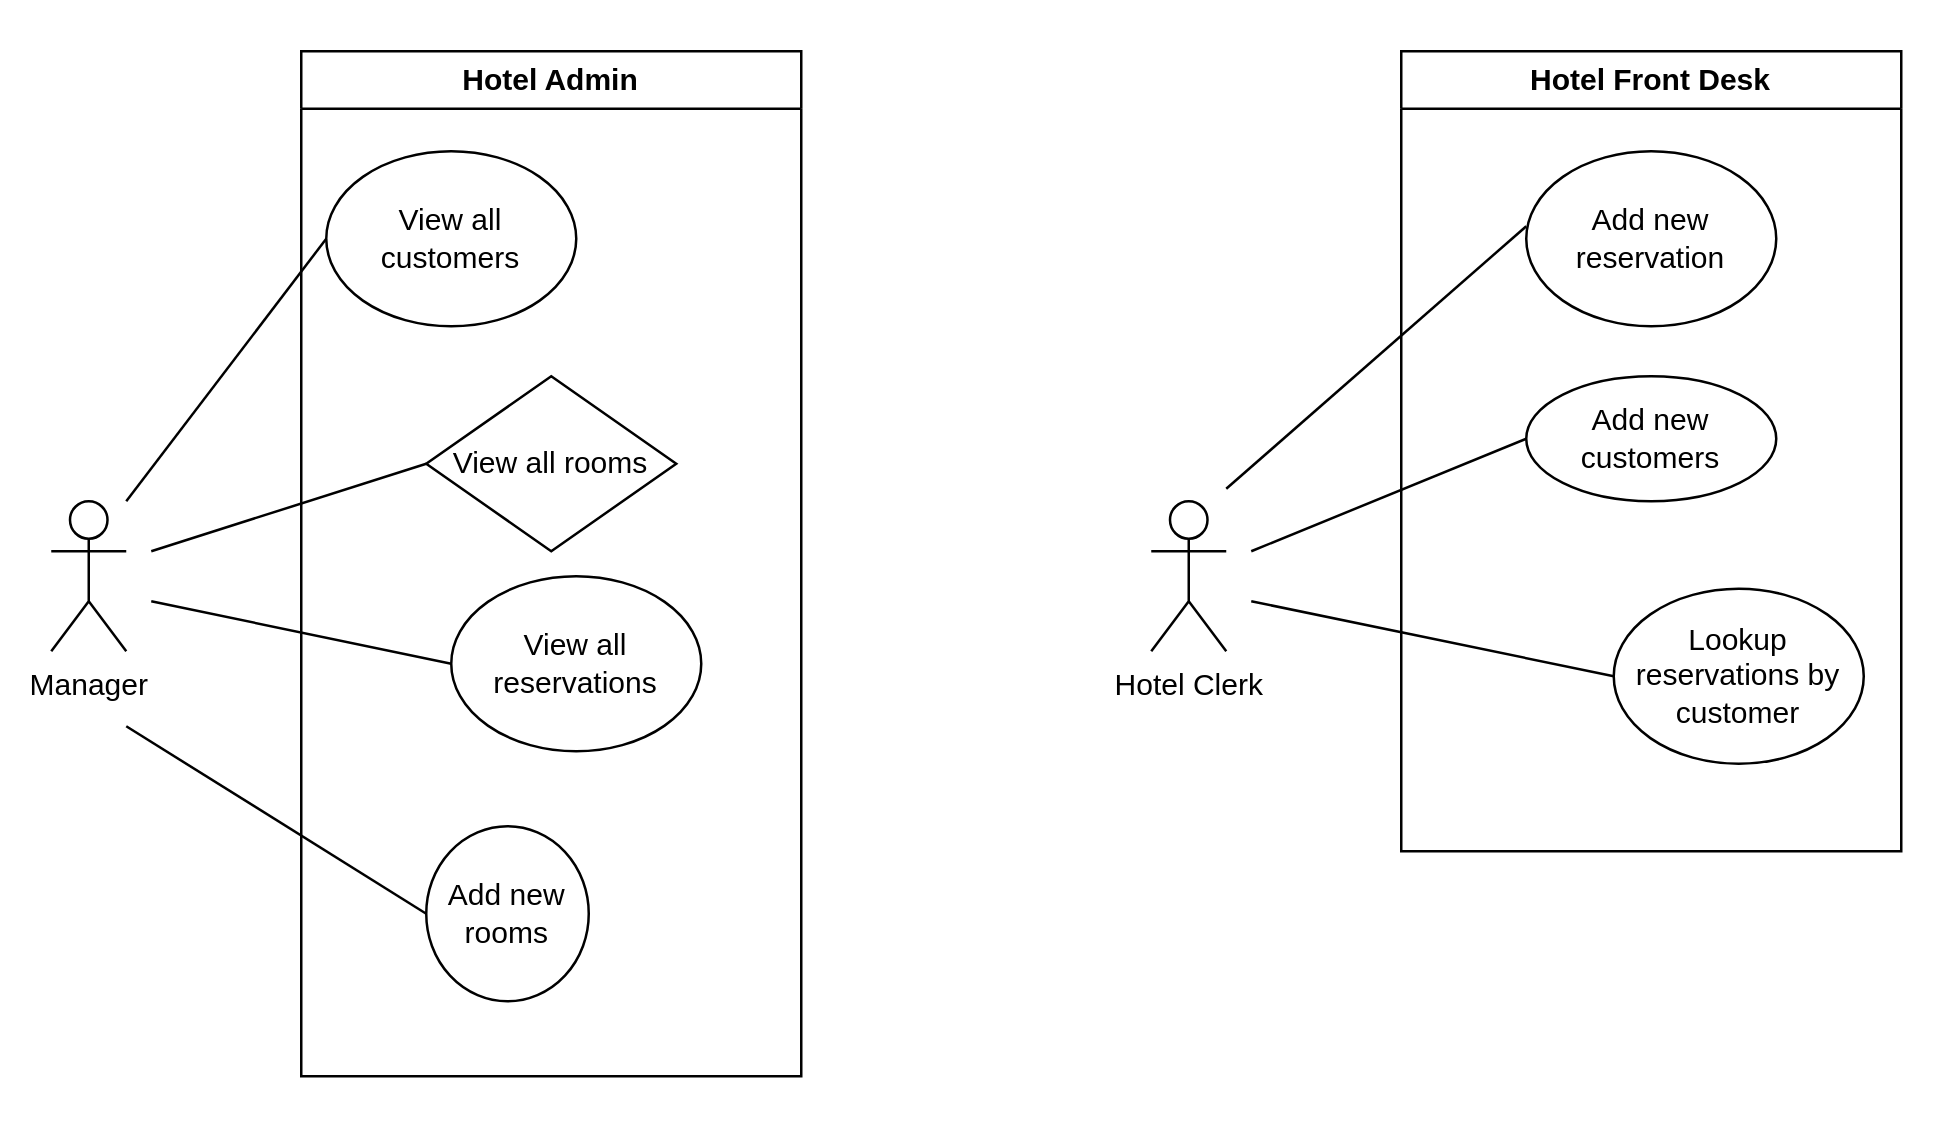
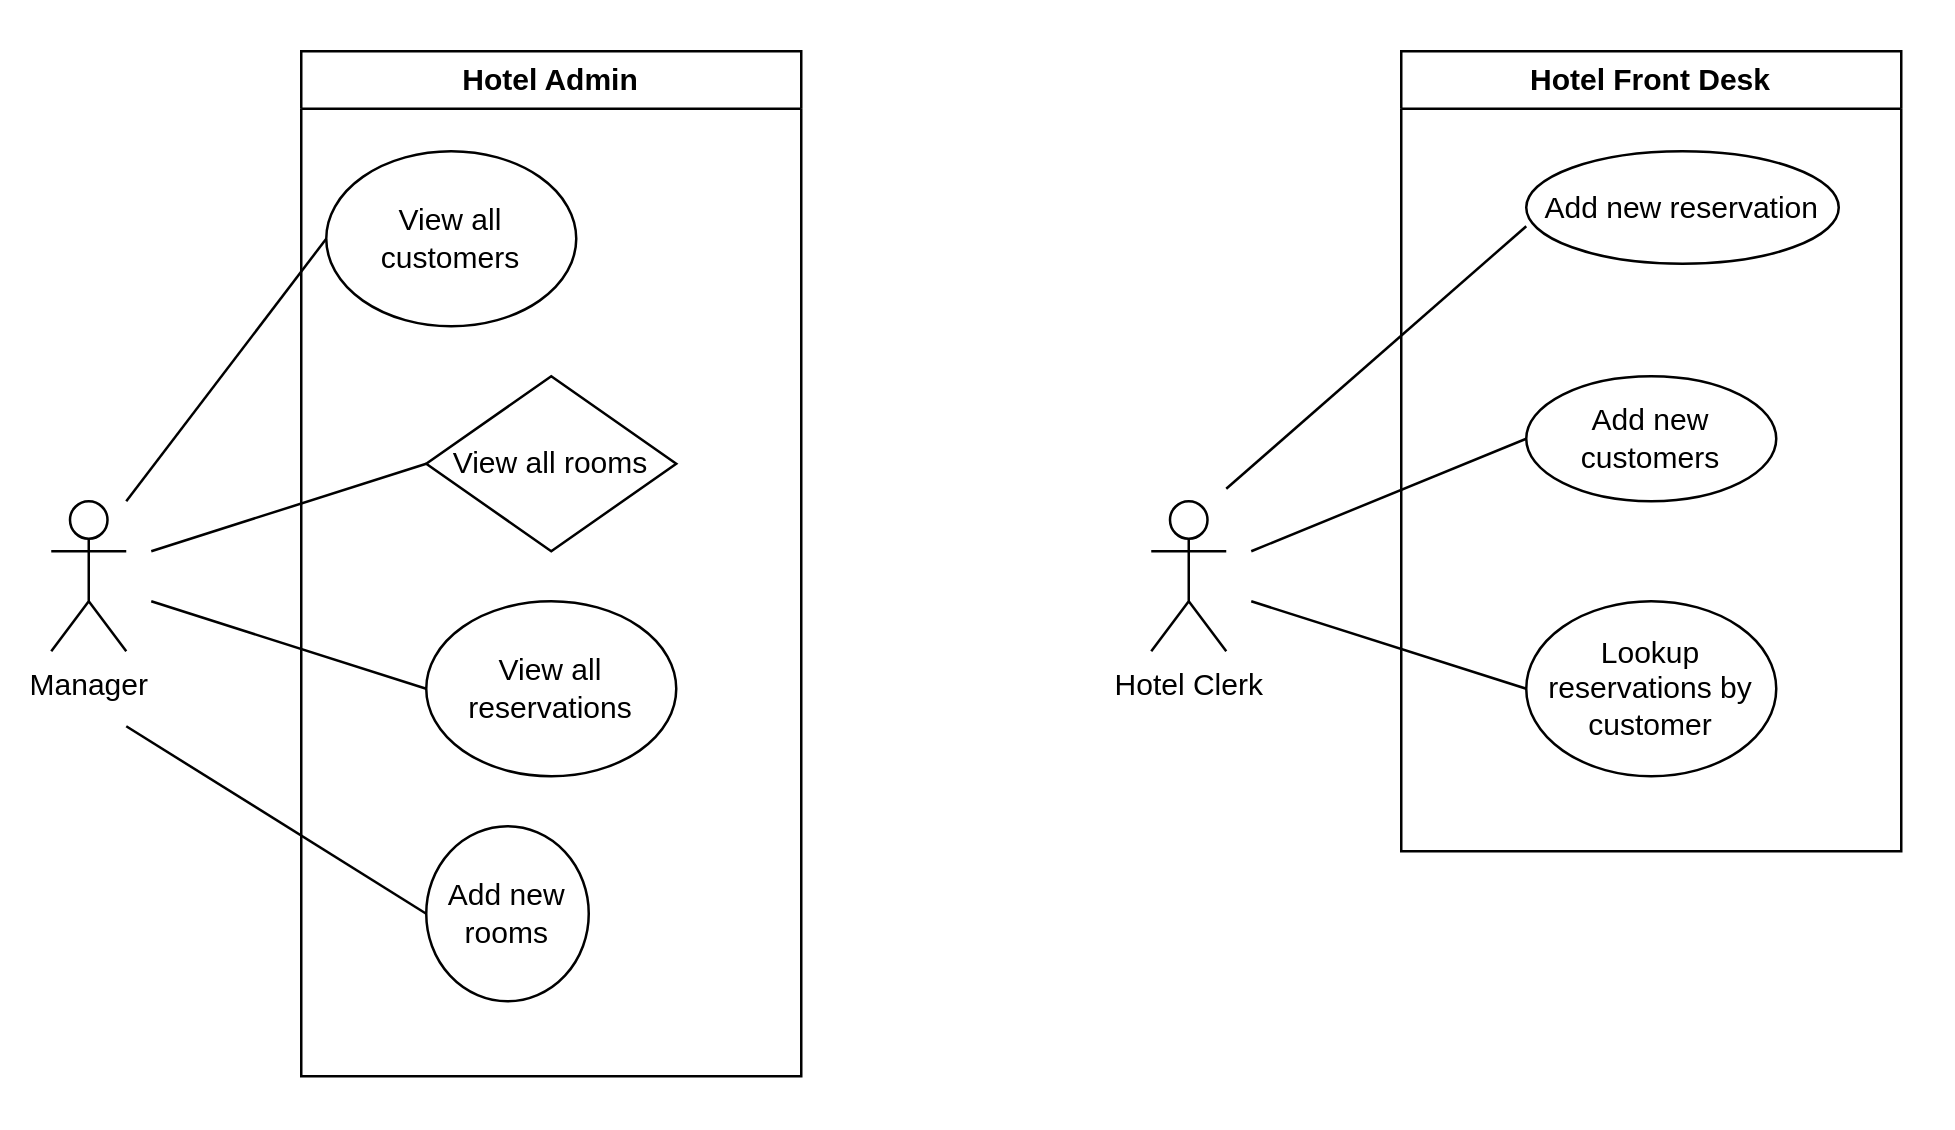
node "Add new reservation": size 250x175 -> 313x113
node "View all reservations": moved (576, 664) -> (551, 689)
node "Lookup reservations by customer": moved (1739, 676) -> (1651, 689)
